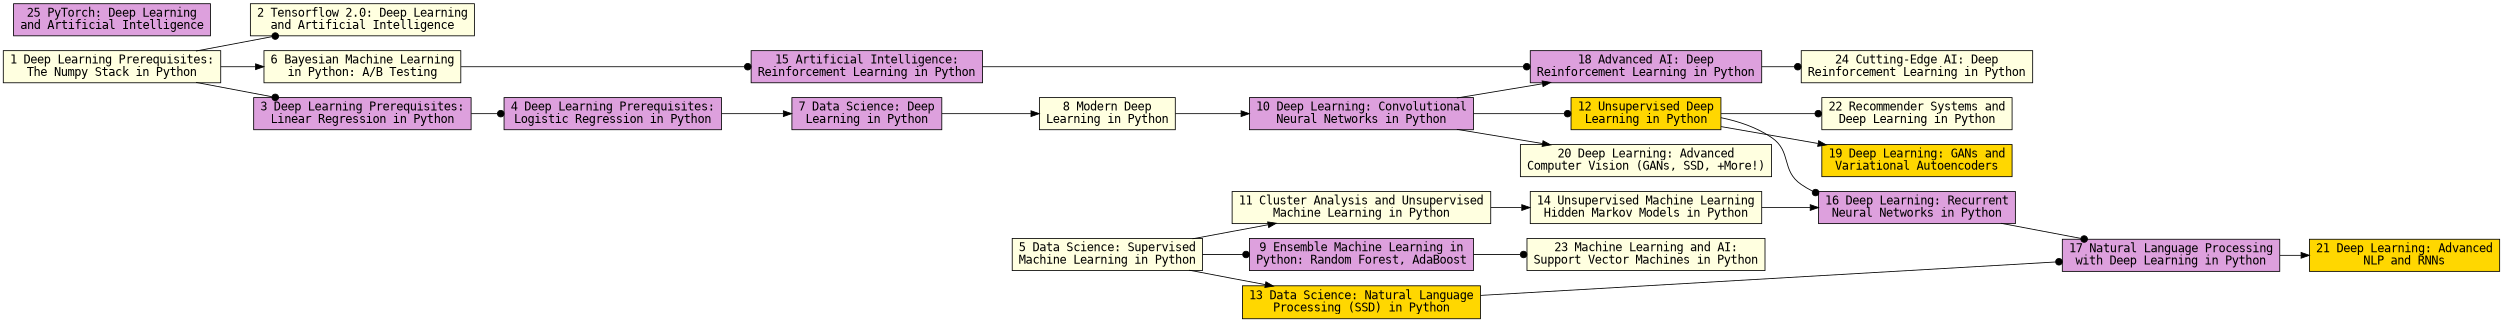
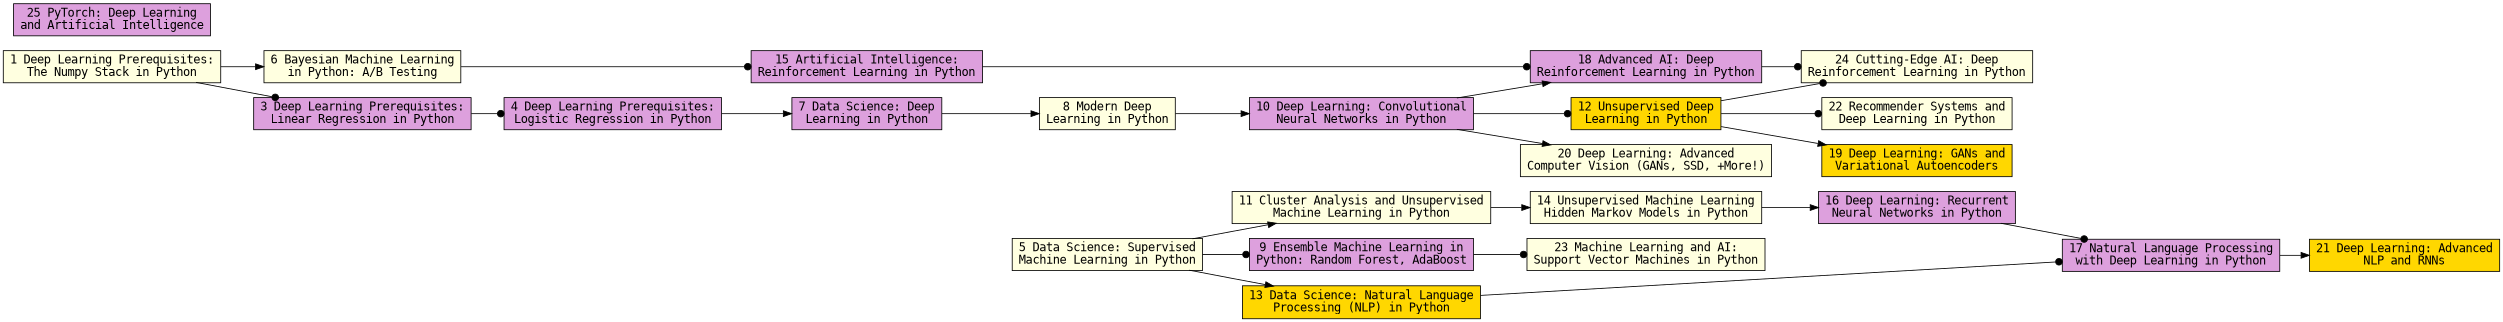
node "2 Tensorflow 2.0: Deep Learning and Artificial Intelligence": removed
edge "12 Unsupervised Deep Learning in Python" -> "16 Deep Learning: Recurrent Neural Networks in Python": now "12 Unsupervised Deep Learning in Python" -> "24 Cutting-Edge AI: Deep Reinforcement Learning in Python"
node "13 Data Science: Natural Language Processing (SSD) in Python": label "13 Data Science: Natural Language Processing (SSD) in Python" -> "13 Data Science: Natural Language Processing (NLP) in Python"
